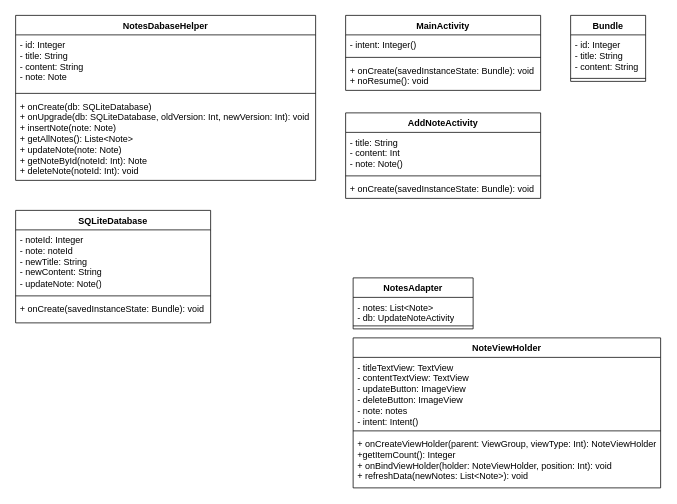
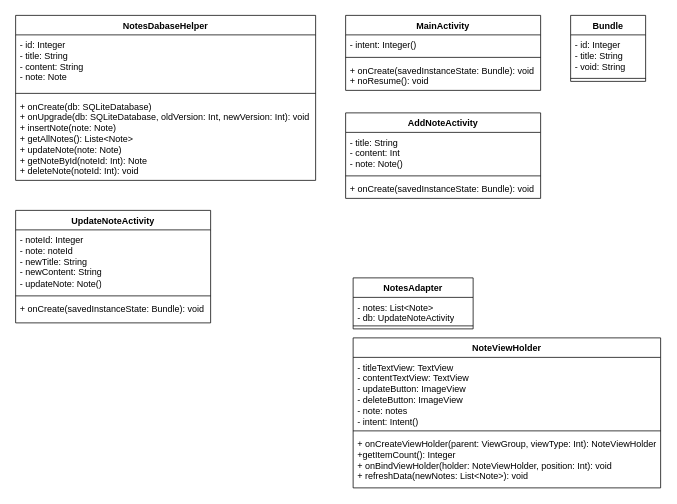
node "- id: Integer - title: String - content: String": label "- id: Integer - title: String - content: String" -> "- id: Integer - title: String - void: String"
node "SQLiteDatabase": label "SQLiteDatabase" -> "UpdateNoteActivity"
